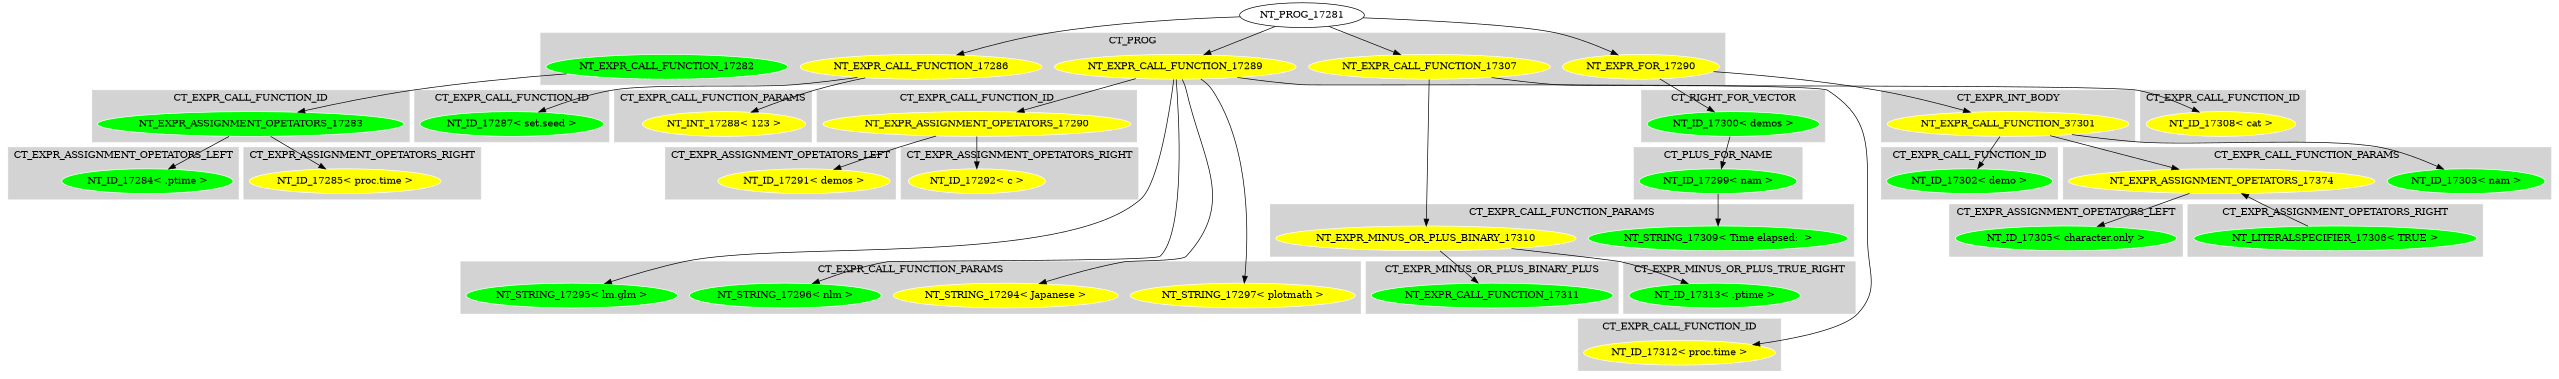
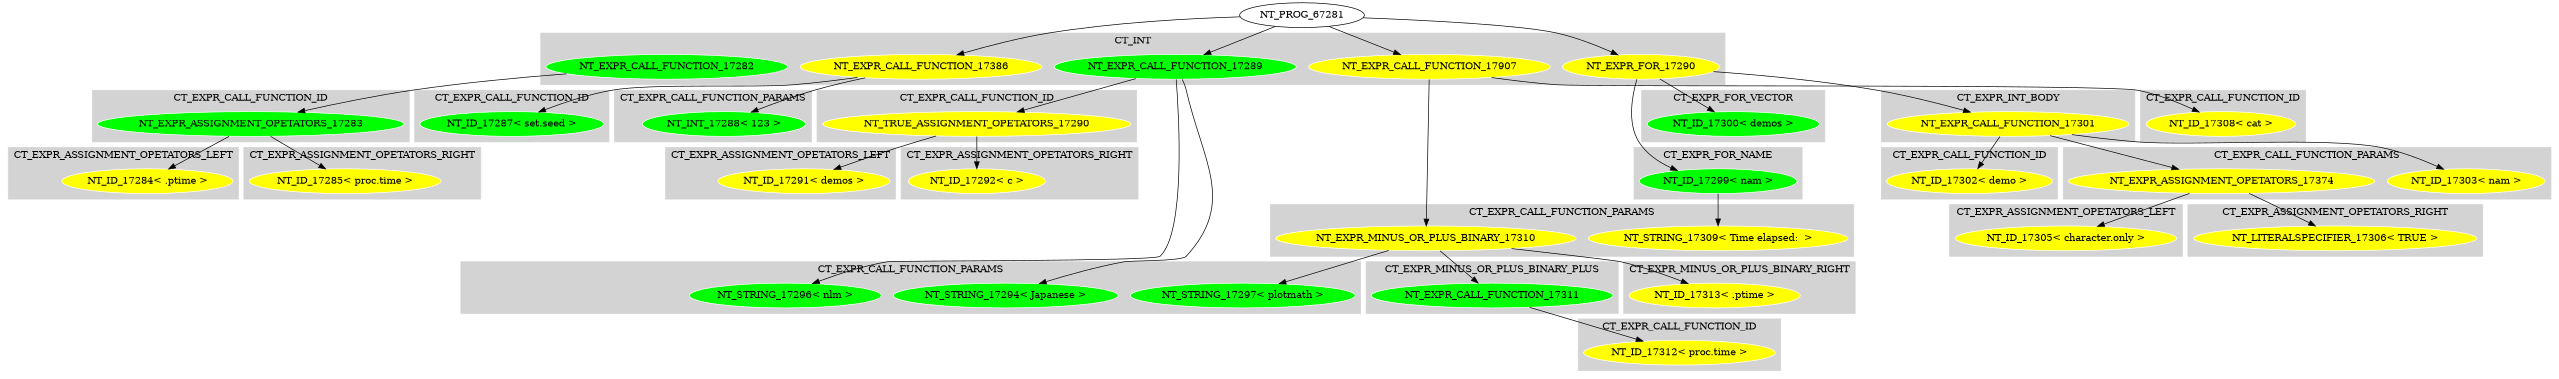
node "NT_PROG_17281": label "NT_PROG_17281" -> "NT_PROG_67281"
cluster "CT_PROG": label "CT_PROG" -> "CT_INT"
node "NT_EXPR_CALL_FUNCTION_17286": label "NT_EXPR_CALL_FUNCTION_17286" -> "NT_EXPR_CALL_FUNCTION_17386"
node "NT_EXPR_CALL_FUNCTION_17289": fillcolor yellow -> green
node "NT_EXPR_CALL_FUNCTION_17307": label "NT_EXPR_CALL_FUNCTION_17307" -> "NT_EXPR_CALL_FUNCTION_17907"
cluster "CT_RIGHT_FOR_VECTOR": label "CT_RIGHT_FOR_VECTOR" -> "CT_EXPR_FOR_VECTOR"
edge "NT_EXPR_CALL_FUNCTION_17289" -> "NT_ID_17312< proc.time >": now "NT_EXPR_CALL_FUNCTION_17311" -> "NT_ID_17312< proc.time >"
node "NT_INT_17288< 123 >": fillcolor yellow -> green
node "NT_EXPR_ASSIGNMENT_OPETATORS_17290": label "NT_EXPR_ASSIGNMENT_OPETATORS_17290" -> "NT_TRUE_ASSIGNMENT_OPETATORS_17290"
node "NT_EXPR_CALL_FUNCTION_37301": label "NT_EXPR_CALL_FUNCTION_37301" -> "NT_EXPR_CALL_FUNCTION_17301"
edge "NT_ID_17300< demos >" -> "NT_ID_17299< nam >": now "NT_EXPR_FOR_17290" -> "NT_ID_17299< nam >"
cluster "CT_PLUS_FOR_NAME": label "CT_PLUS_FOR_NAME" -> "CT_EXPR_FOR_NAME"
edge "NT_EXPR_CALL_FUNCTION_17289" -> "NT_STRING_17297< plotmath >": now "NT_EXPR_MINUS_OR_PLUS_BINARY_17310" -> "NT_STRING_17297< plotmath >"
node "NT_ID_17284< .ptime >": fillcolor green -> yellow
node "NT_ID_17302< demo >": fillcolor green -> yellow
node "NT_ID_17303< nam >": fillcolor green -> yellow
edge "NT_LITERALSPECIFIER_17306< TRUE >" -> "NT_EXPR_ASSIGNMENT_OPETATORS_17374": reversed
node "NT_STRING_17309< Time elapsed:  >": fillcolor green -> yellow
node "NT_ID_17305< character.only >": fillcolor green -> yellow
node "NT_LITERALSPECIFIER_17306< TRUE >": fillcolor green -> yellow
cluster "CT_EXPR_MINUS_OR_PLUS_TRUE_RIGHT": label "CT_EXPR_MINUS_OR_PLUS_TRUE_RIGHT" -> "CT_EXPR_MINUS_OR_PLUS_BINARY_RIGHT"
node "NT_STRING_17295< lm.glm >": removed
node "NT_STRING_17294< Japanese >": fillcolor yellow -> green
node "NT_STRING_17297< plotmath >": fillcolor yellow -> green
node "NT_ID_17313< .ptime >": fillcolor green -> yellow
